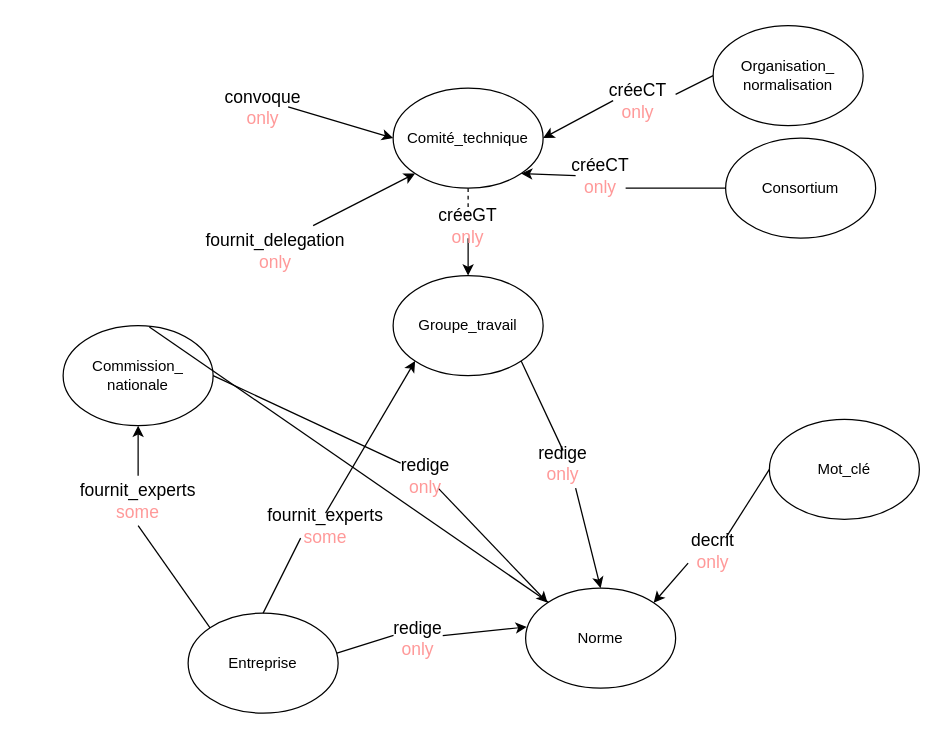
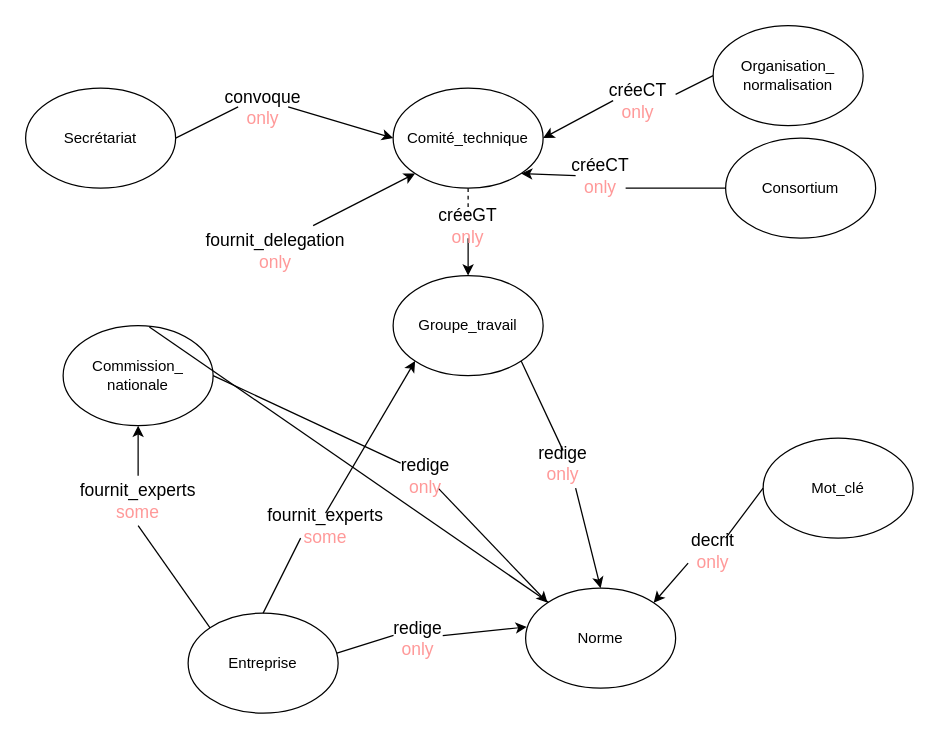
edge "convoque only" -- "Secrétariat": added
node "Secrétariat": added
node "Mot_clé": moved (844, 469) -> (838, 488)
